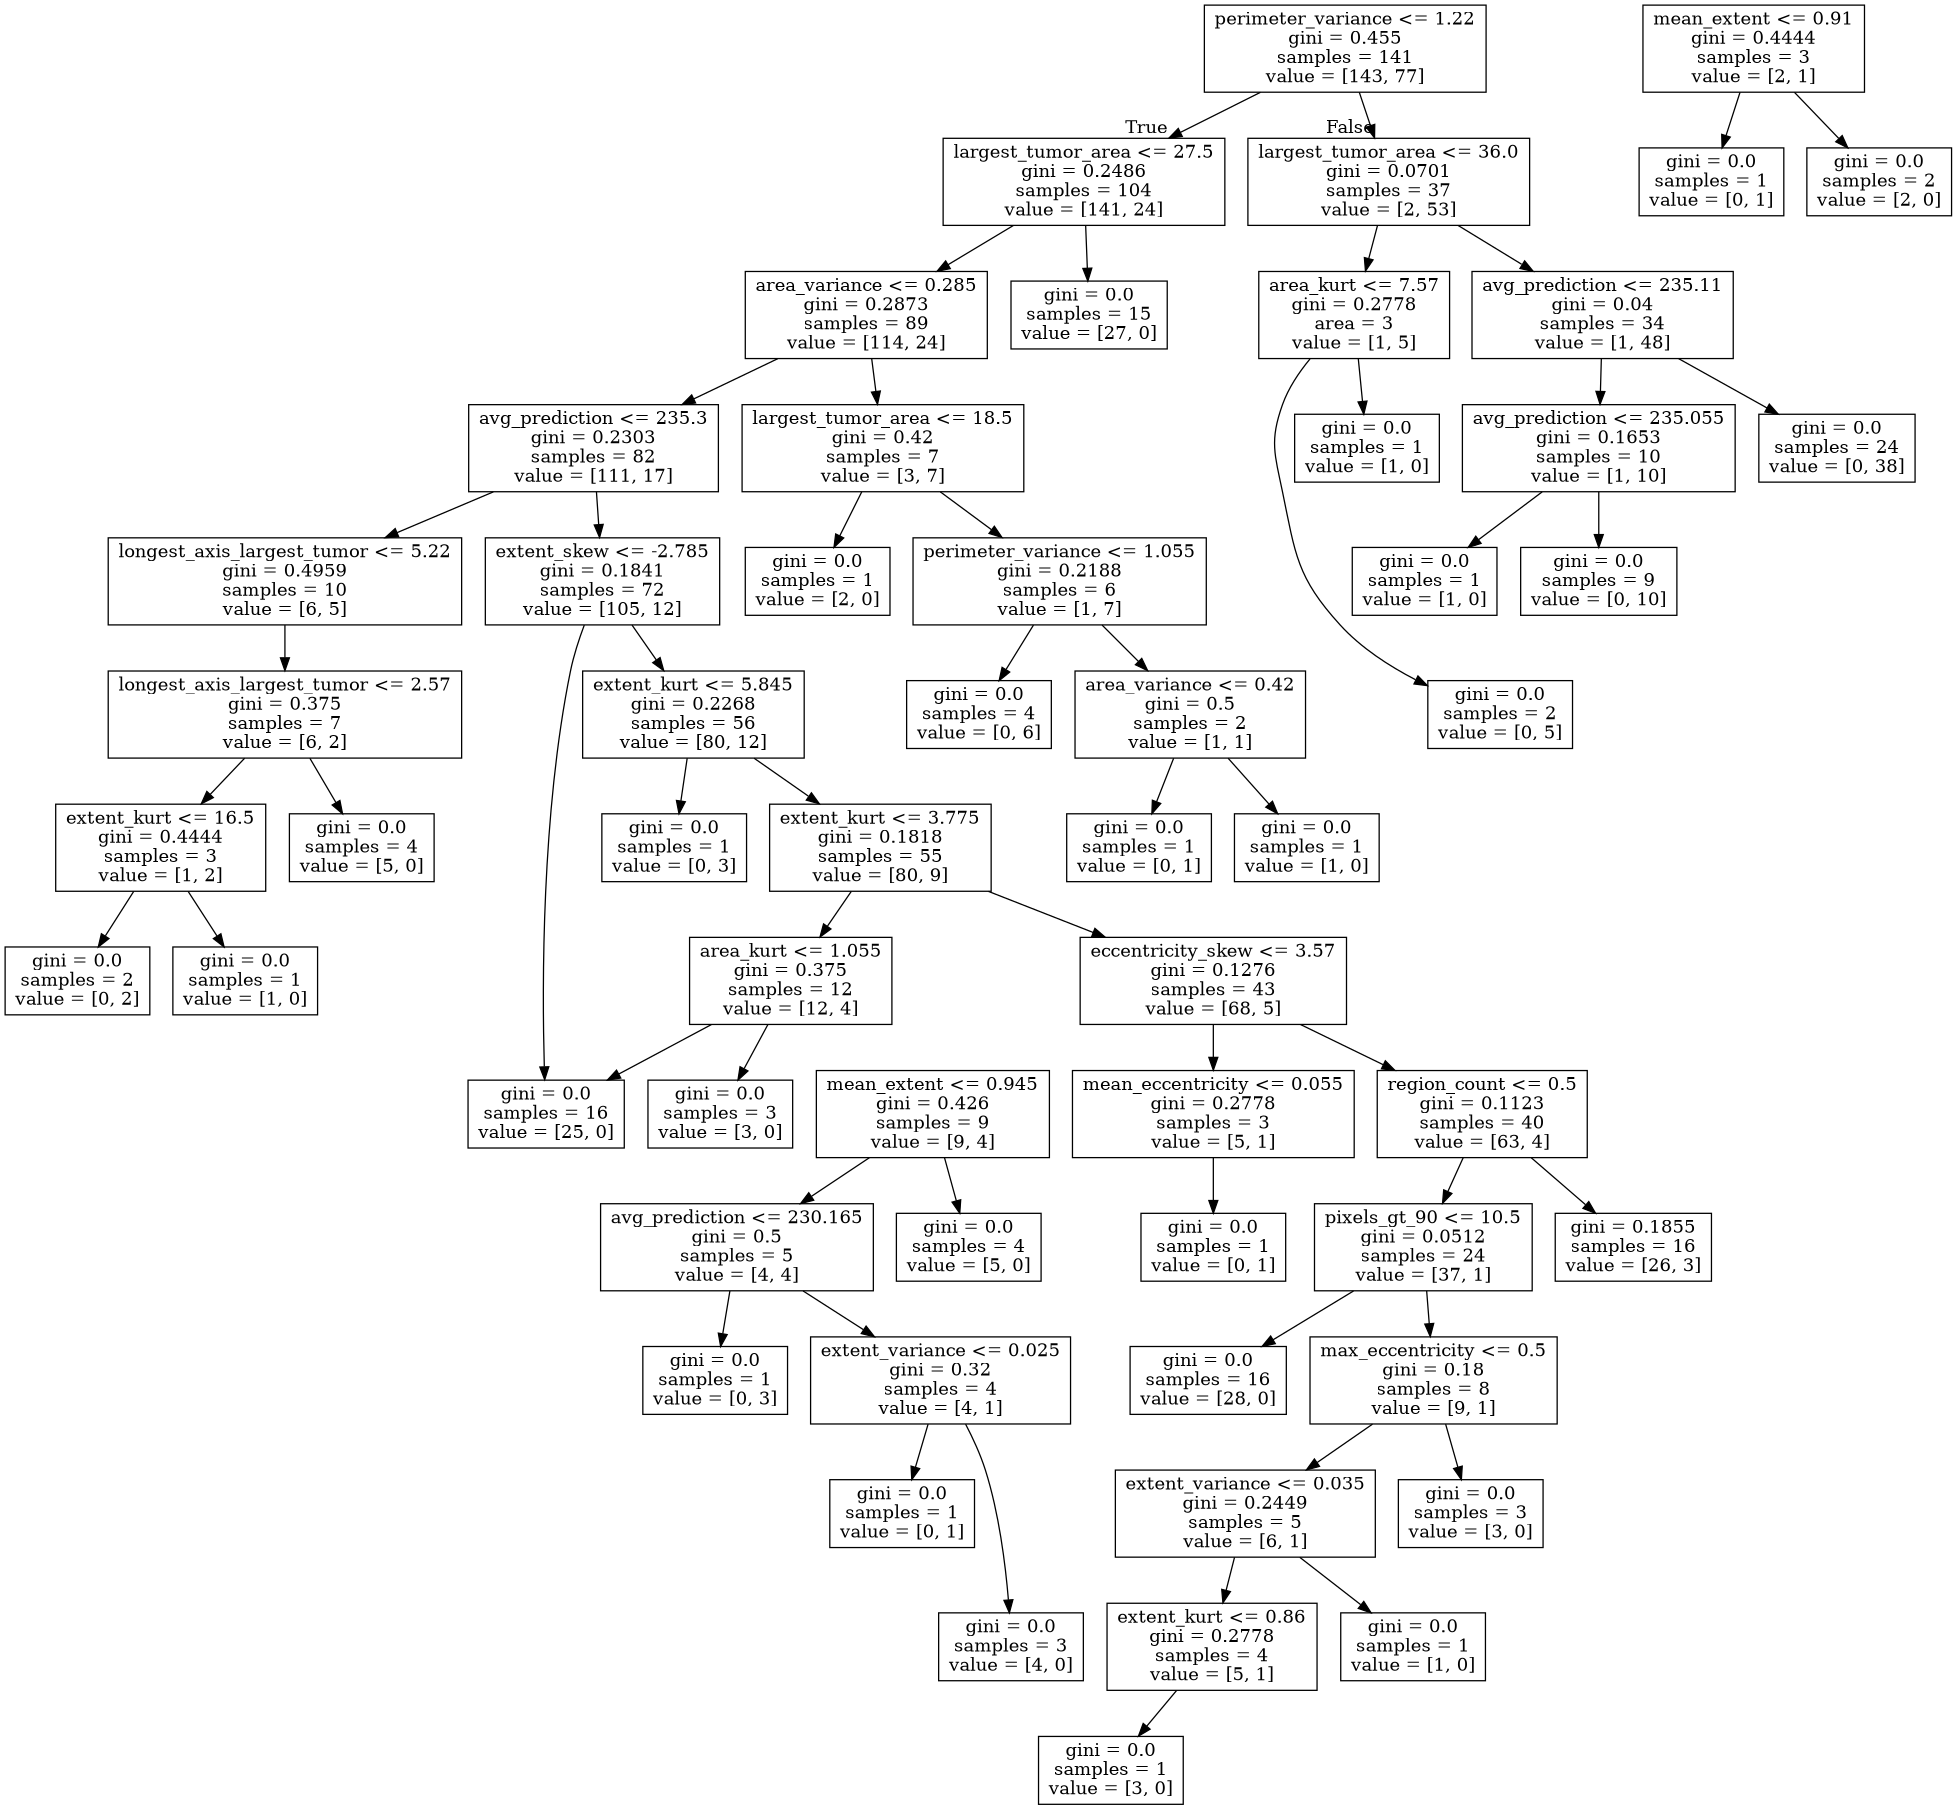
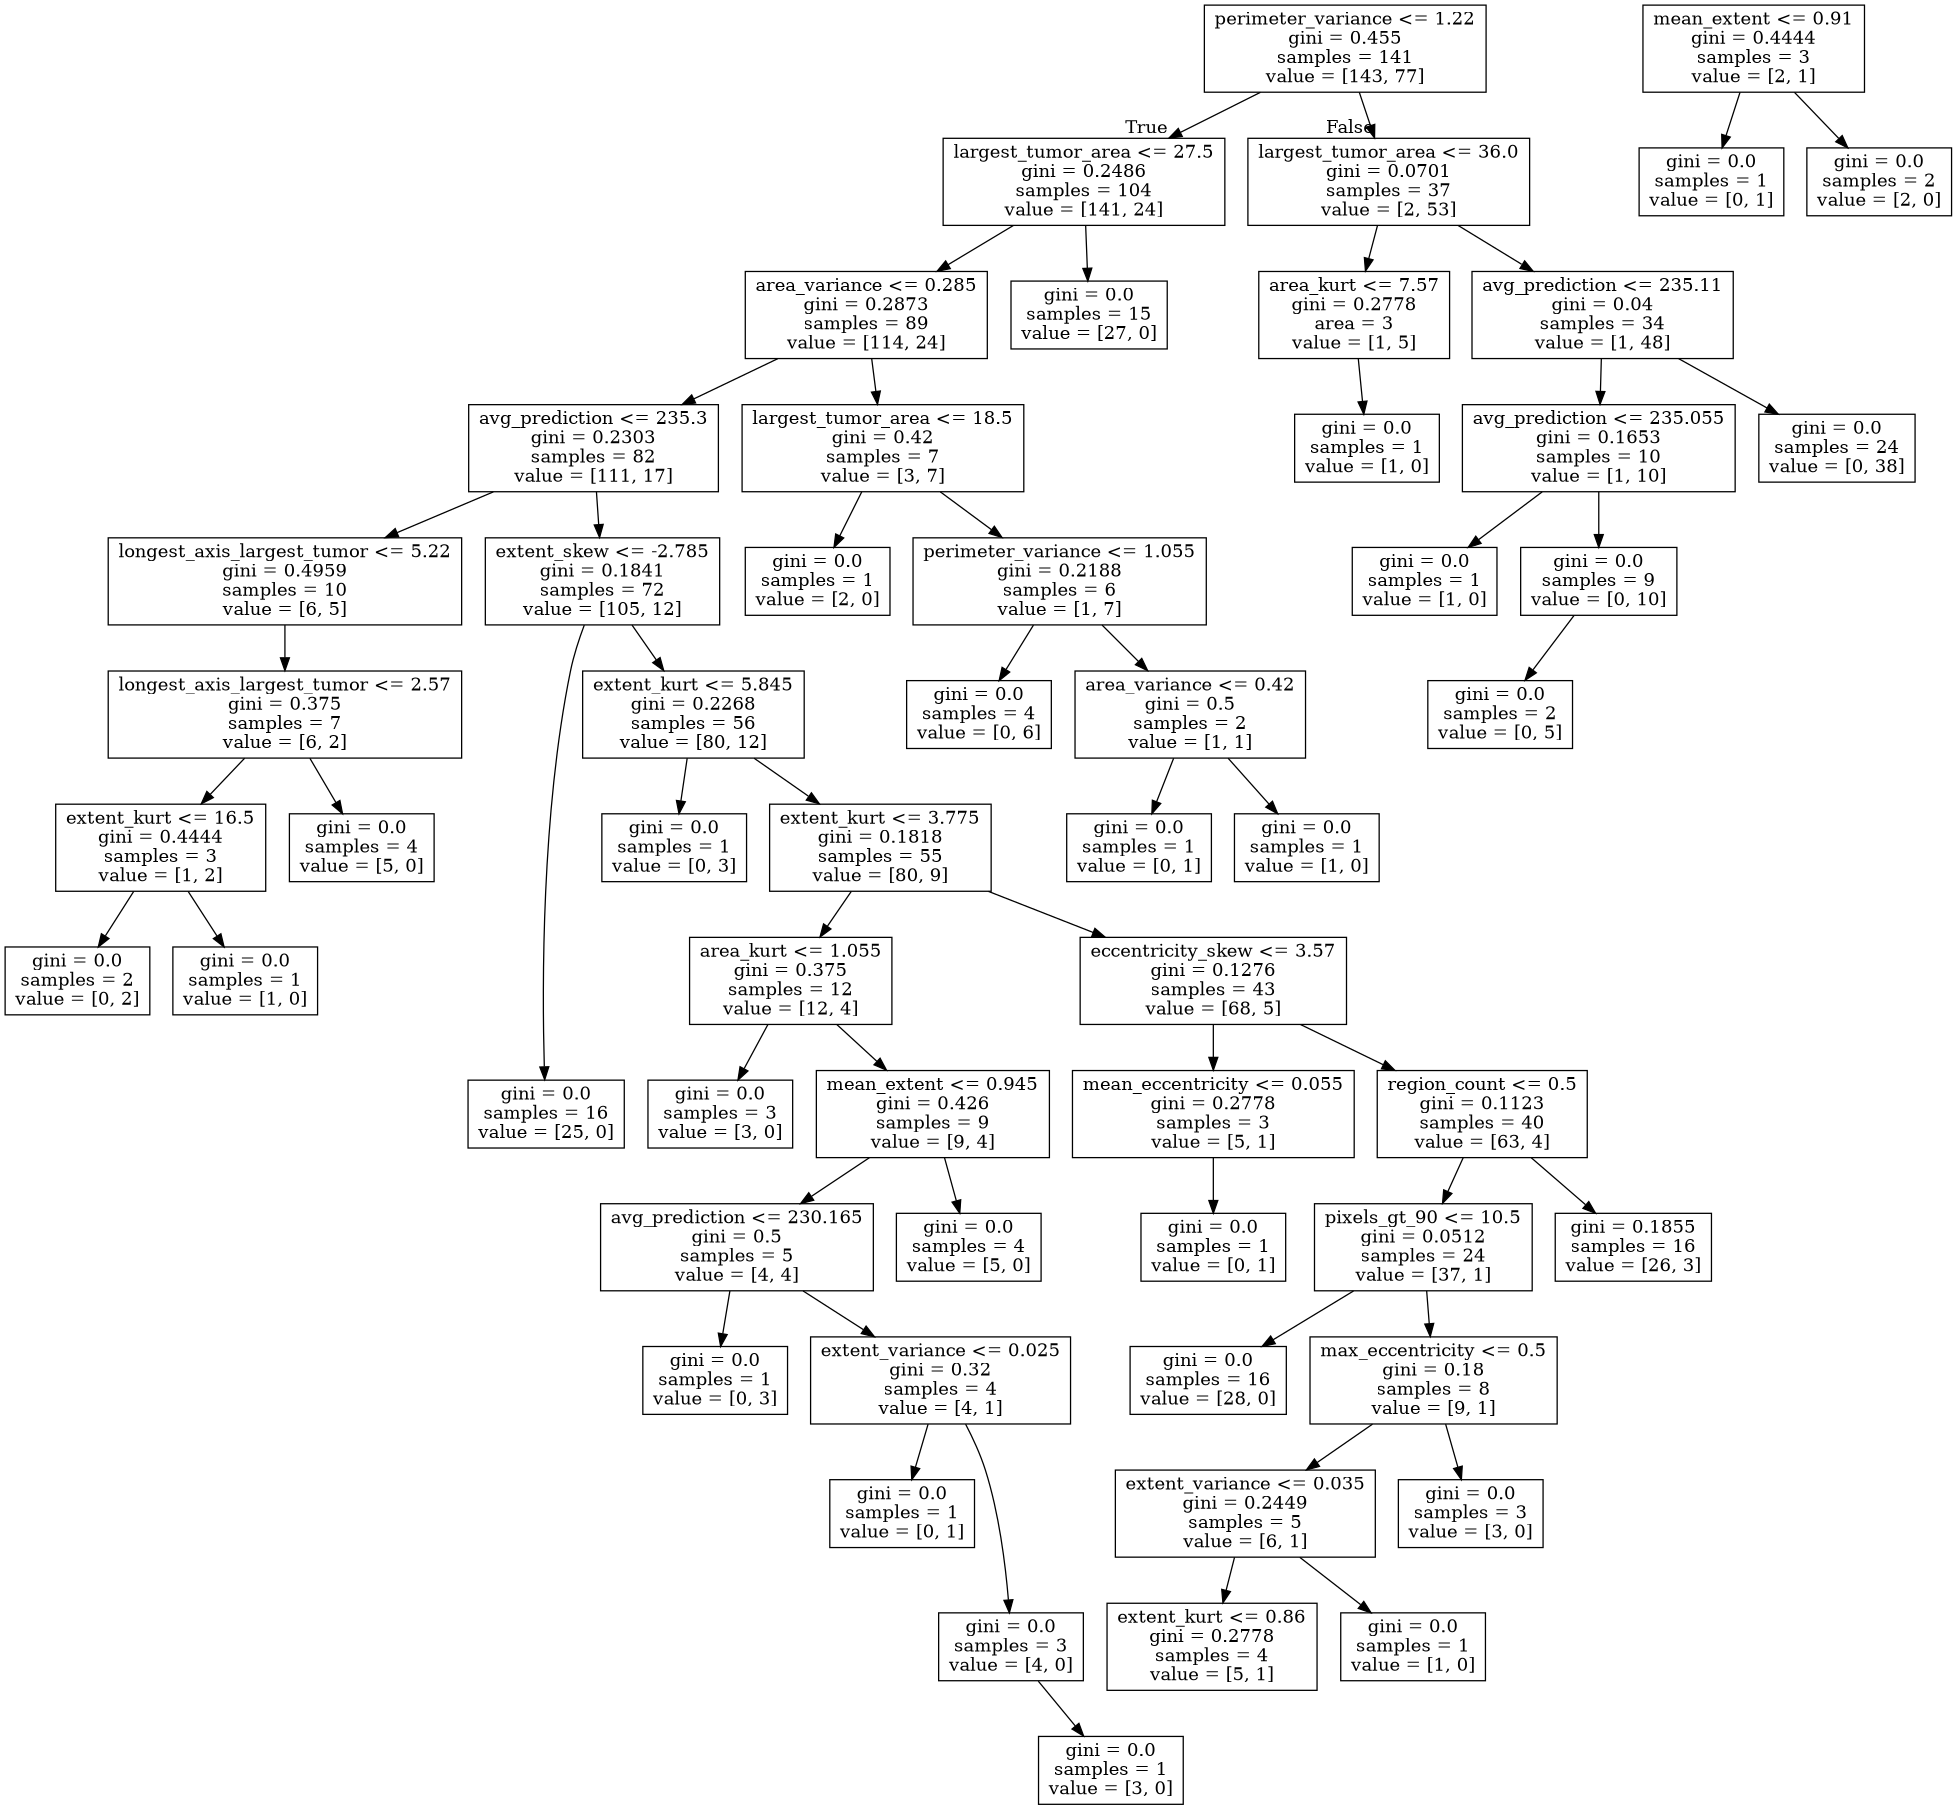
edge "area_kurt <= 7.57 gini = 0.2778 area = 3 value = [1, 5]" -> "gini = 0.0 samples = 2 value = [0, 5]": now "gini = 0.0 samples = 9 value = [0, 10]" -> "gini = 0.0 samples = 2 value = [0, 5]"
edge "area_kurt <= 1.055 gini = 0.375 samples = 12 value = [12, 4]" -> "gini = 0.0 samples = 16 value = [25, 0]": now "area_kurt <= 1.055 gini = 0.375 samples = 12 value = [12, 4]" -> "mean_extent <= 0.945 gini = 0.426 samples = 9 value = [9, 4]"
edge "extent_kurt <= 0.86 gini = 0.2778 samples = 4 value = [5, 1]" -> "gini = 0.0 samples = 1 value = [3, 0]": now "gini = 0.0 samples = 3 value = [4, 0]" -> "gini = 0.0 samples = 1 value = [3, 0]"
